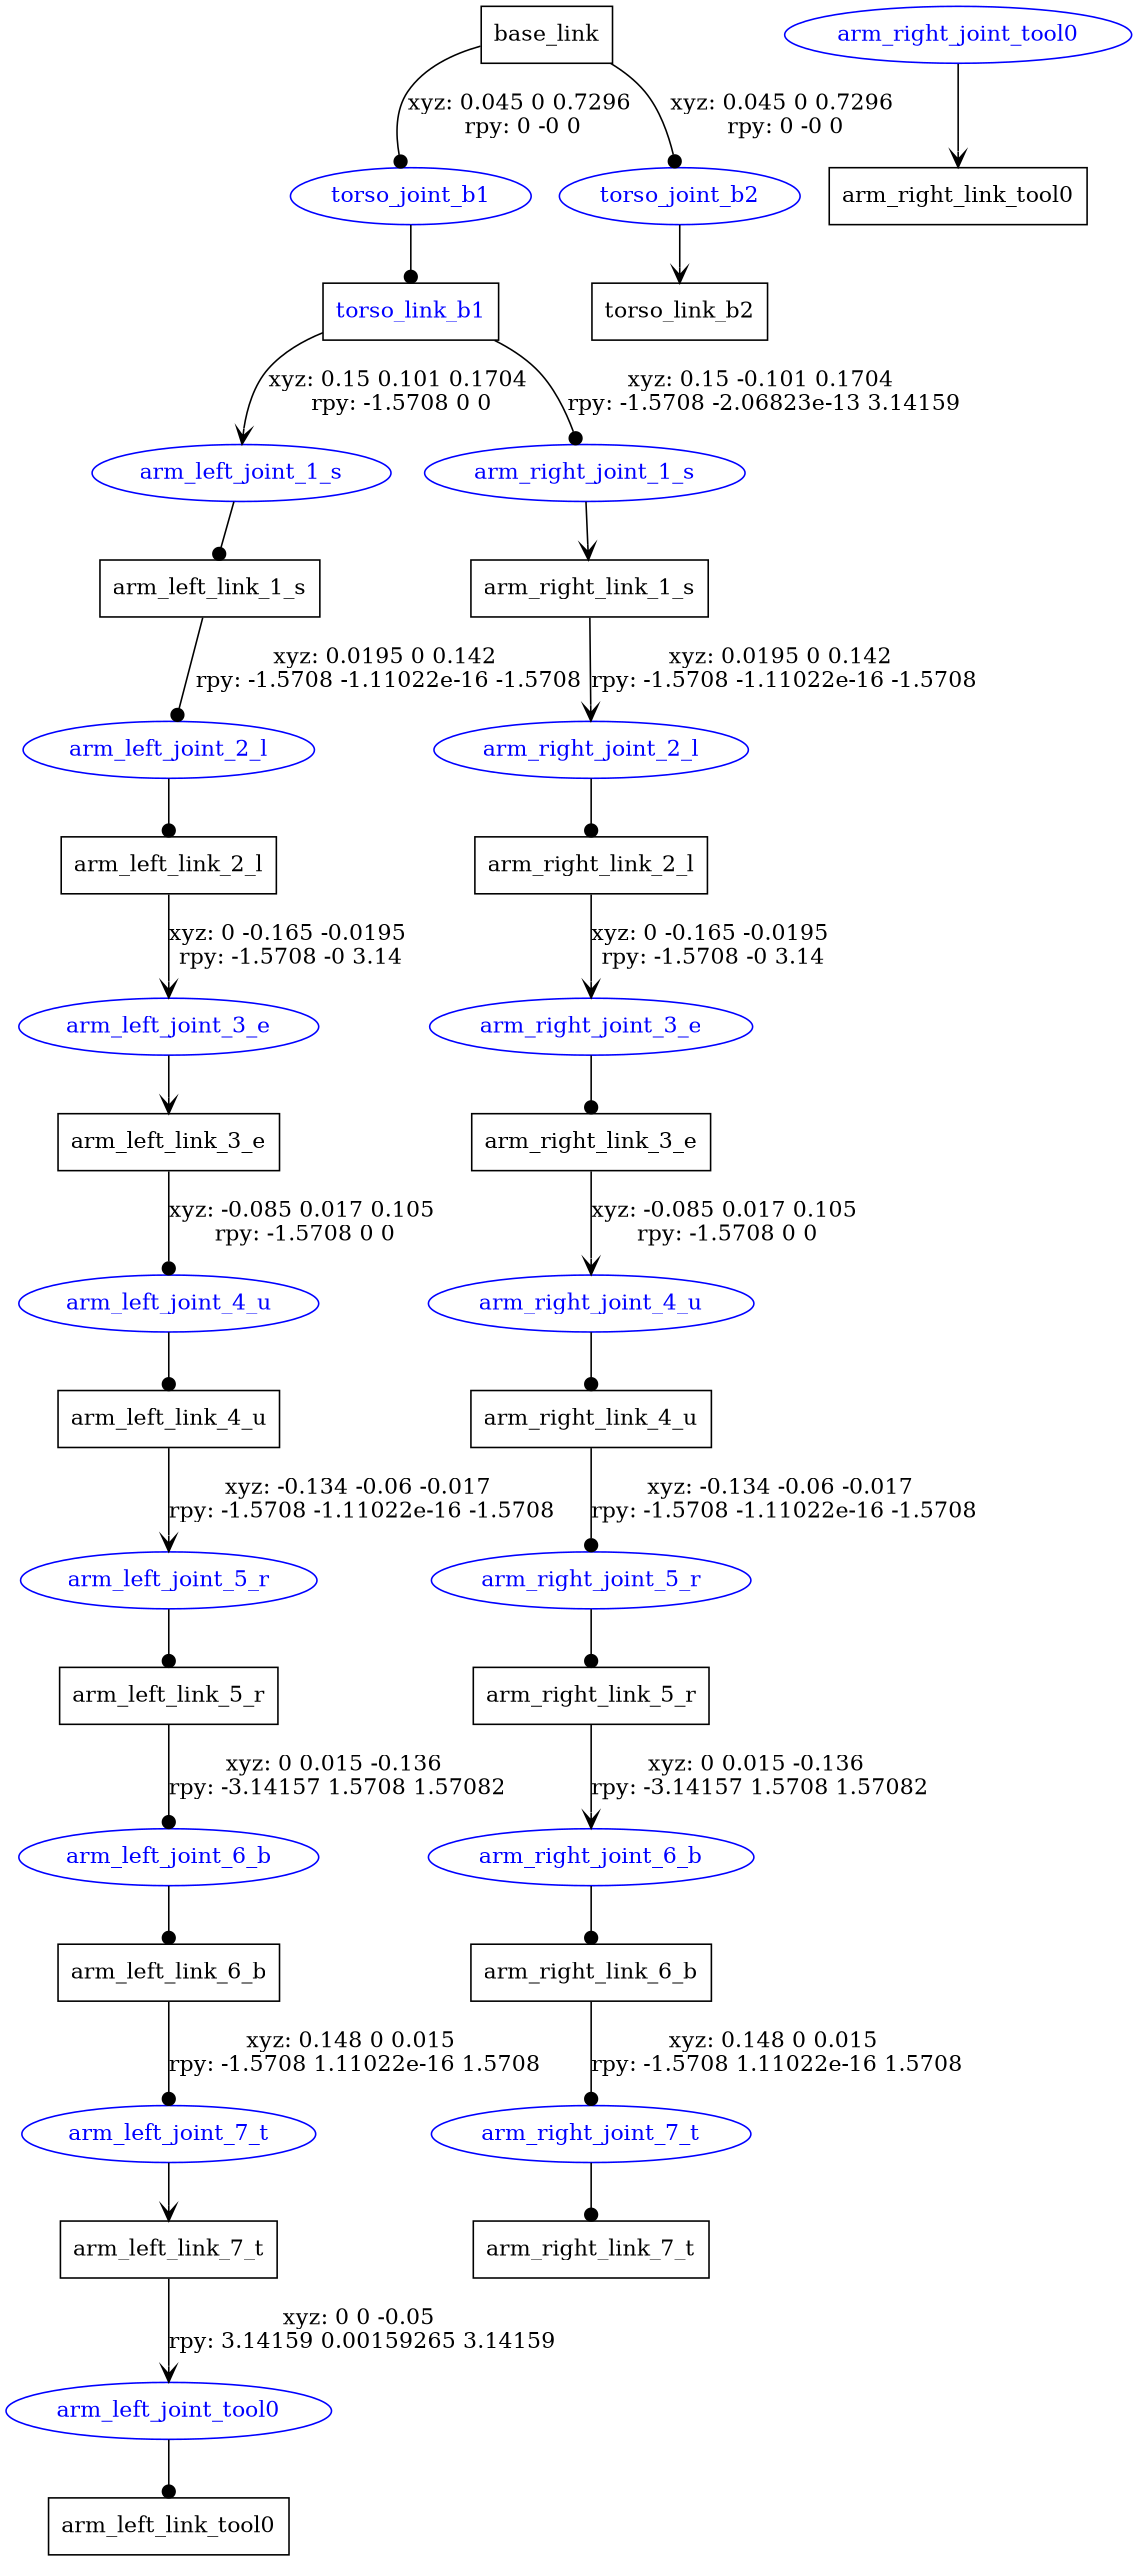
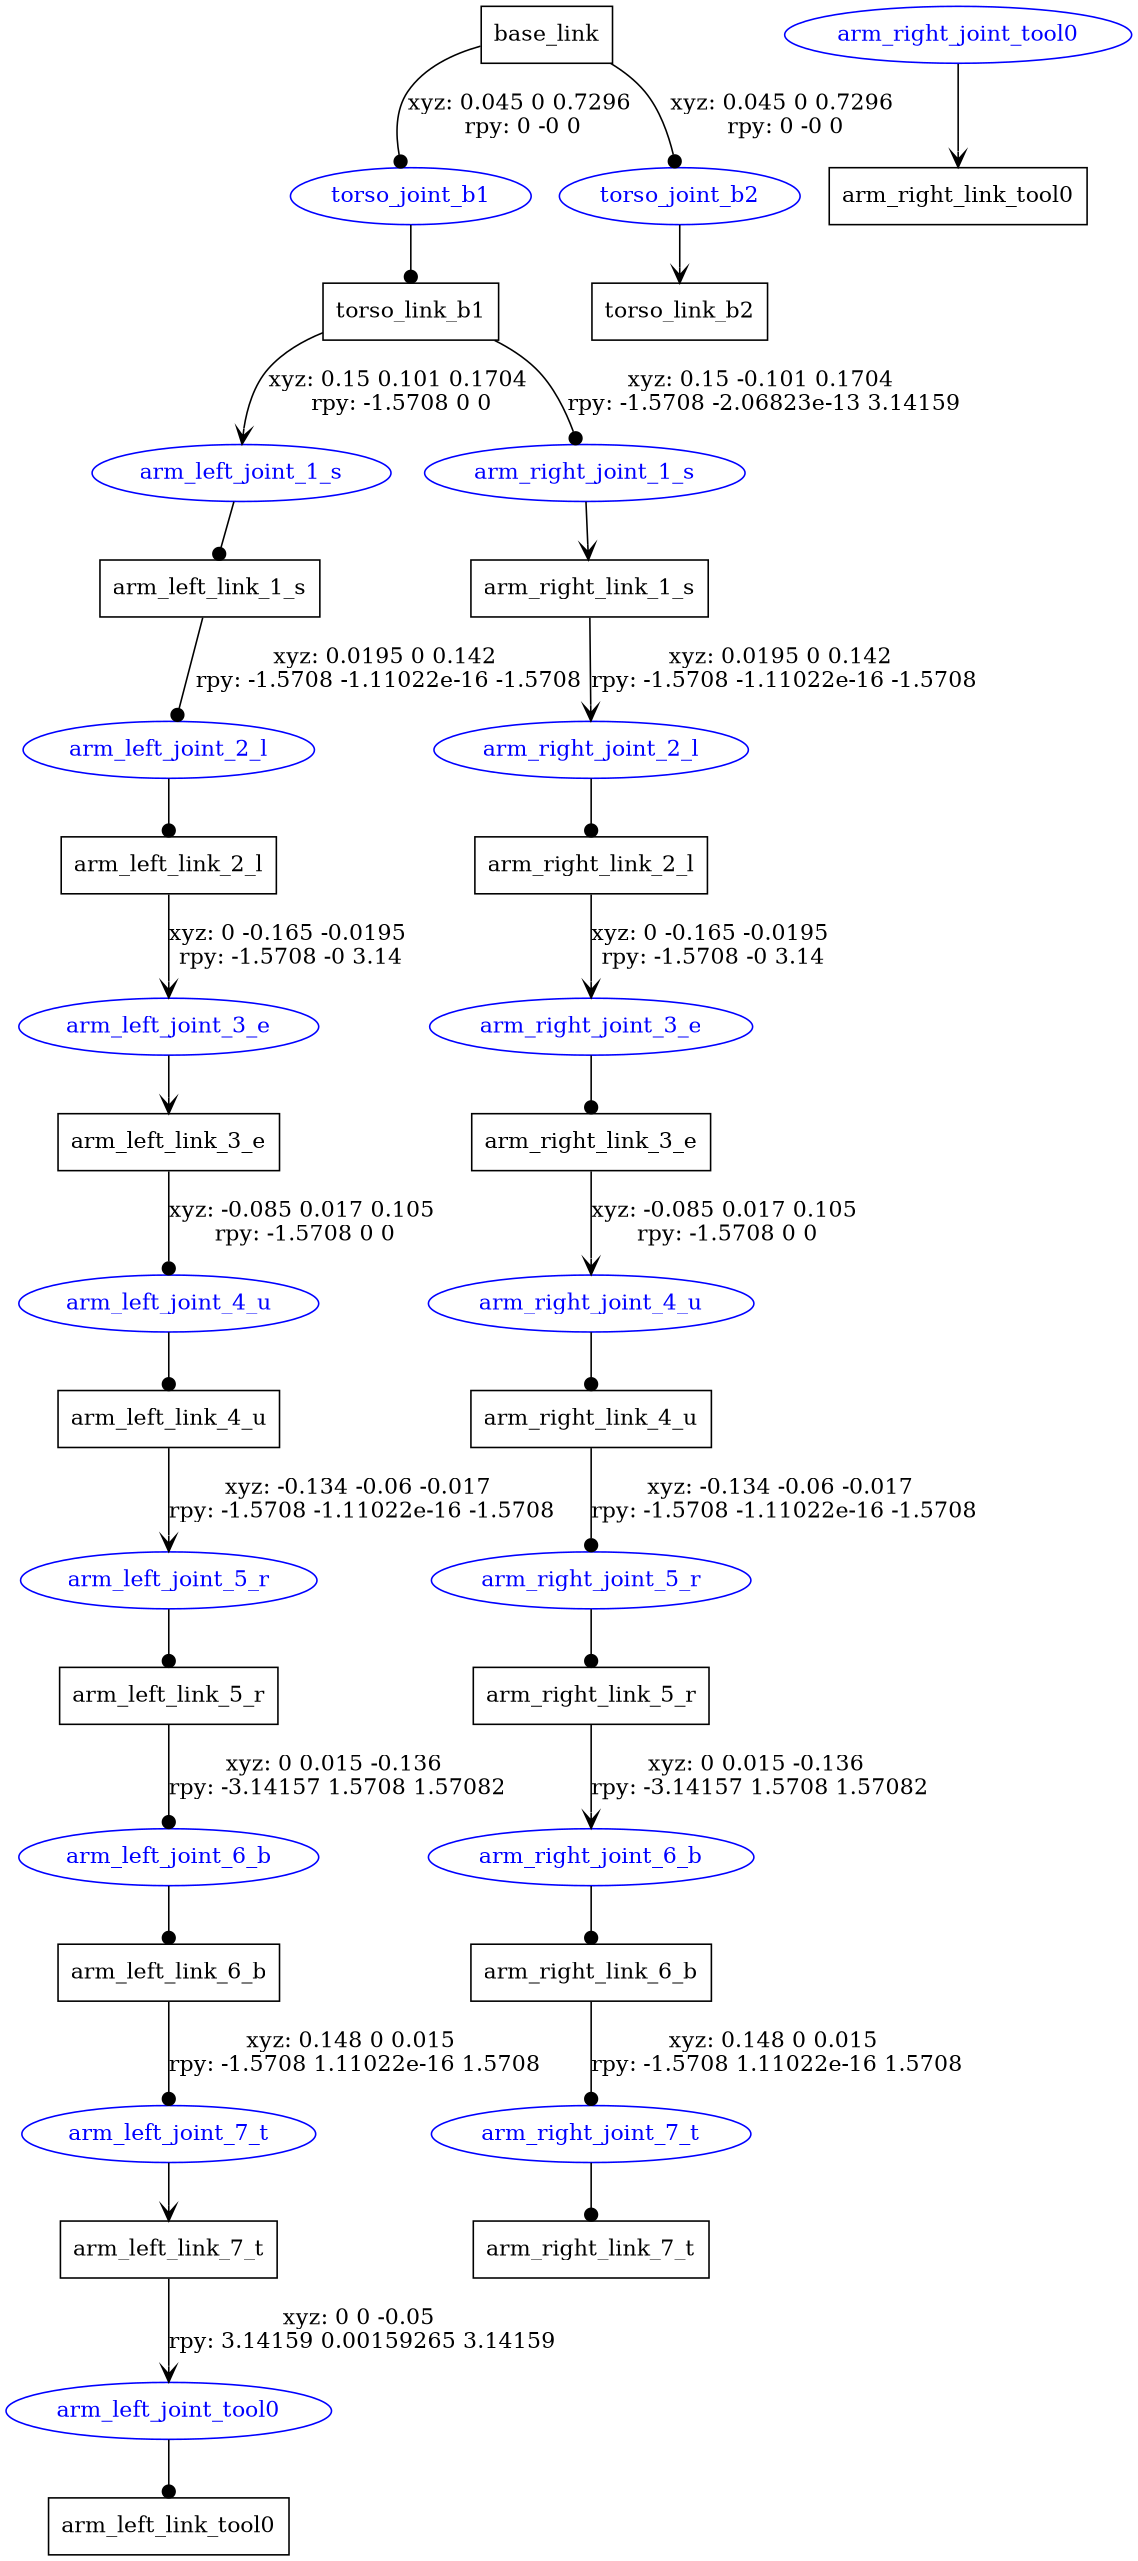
node "torso_link_b1": fontcolor blue -> black
